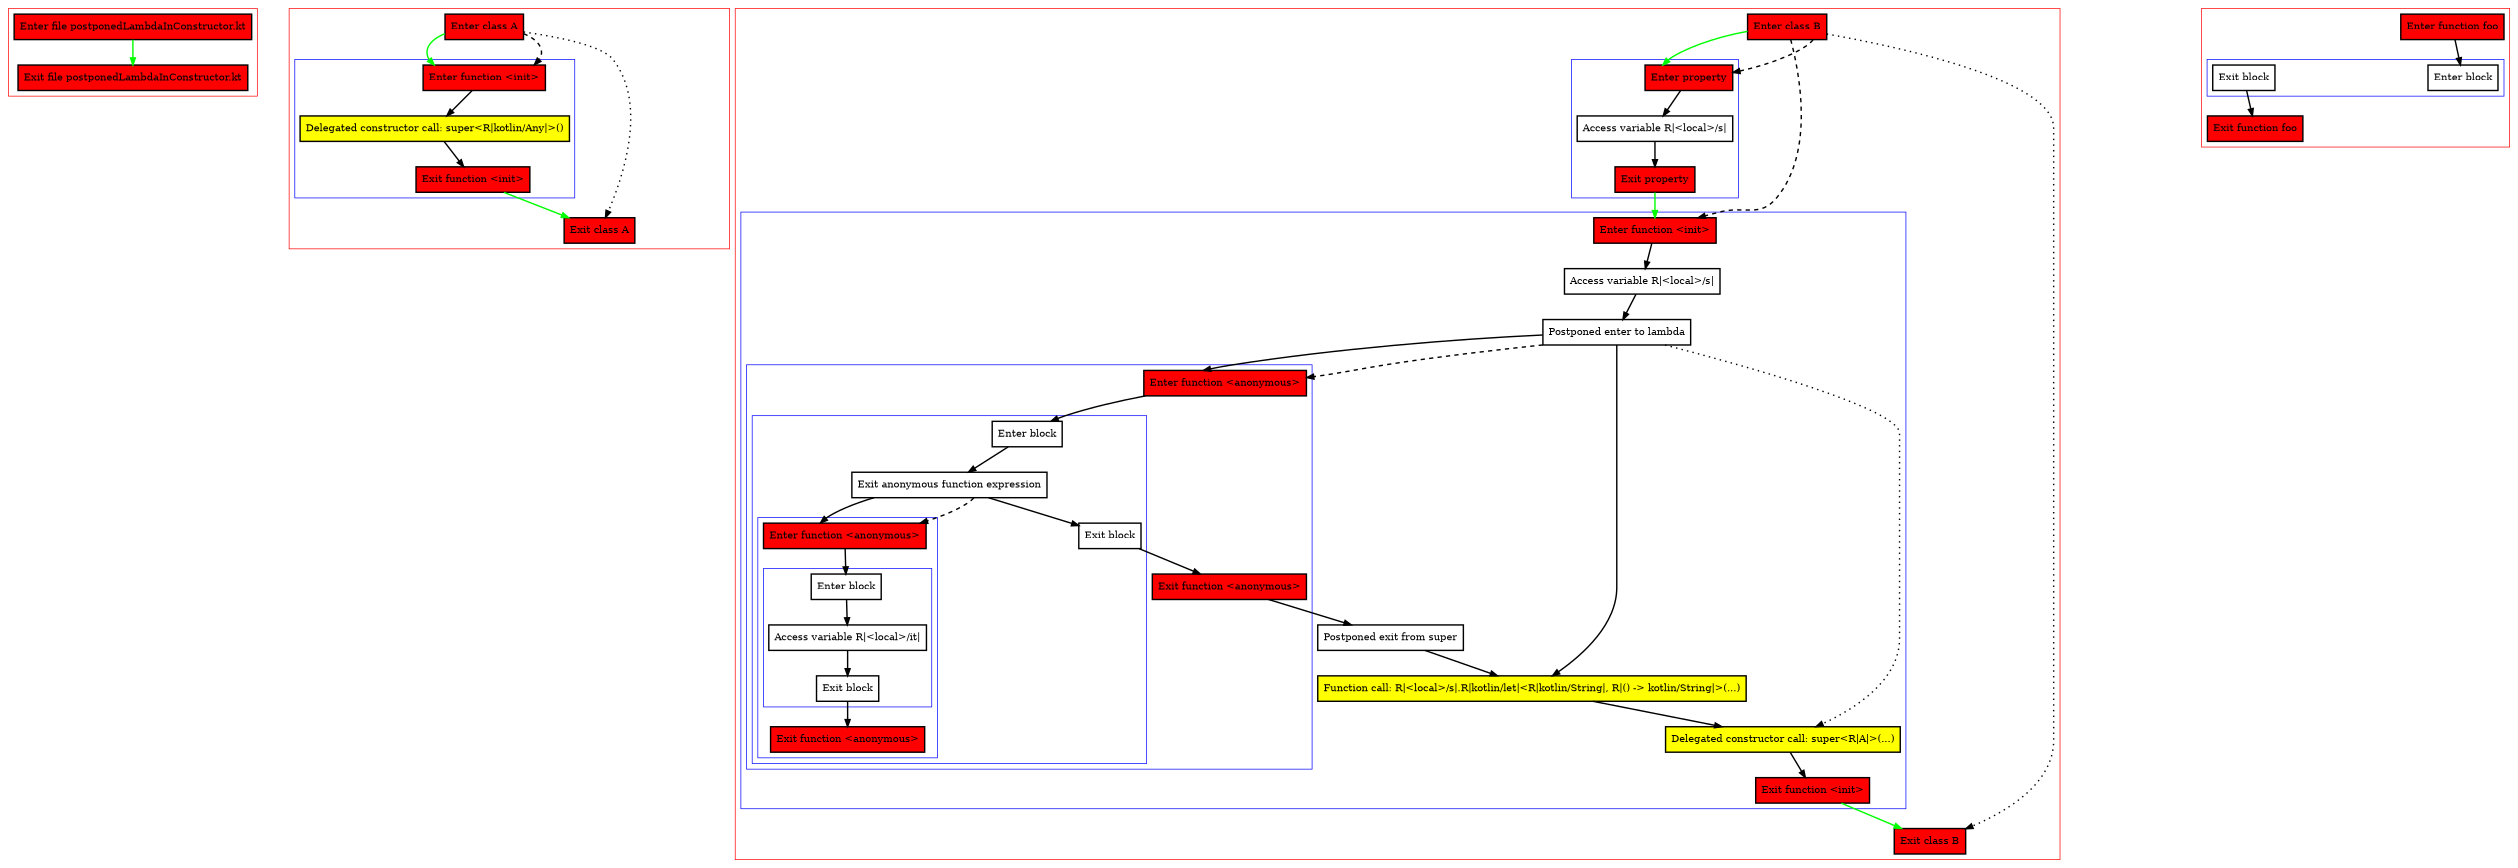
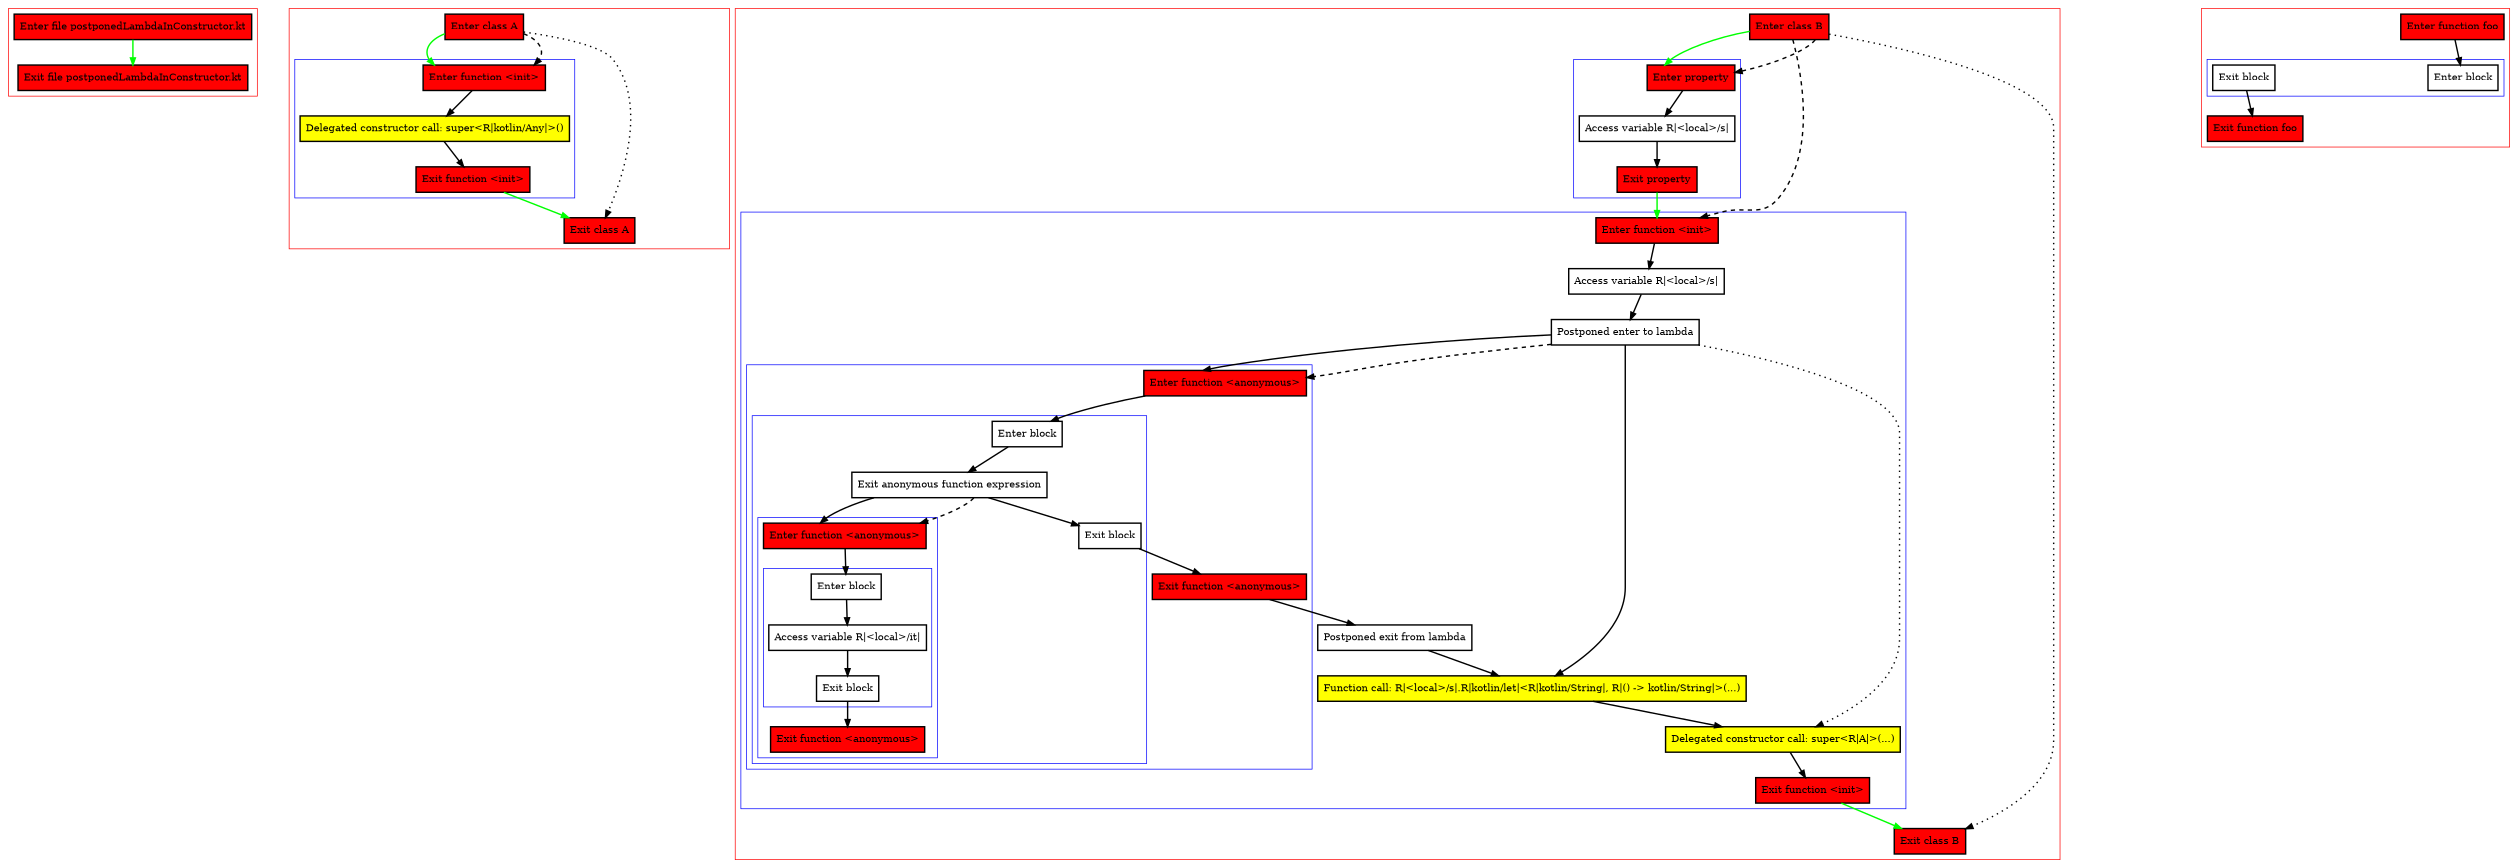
node "Postponed exit from super": label "Postponed exit from super" -> "Postponed exit from lambda"
